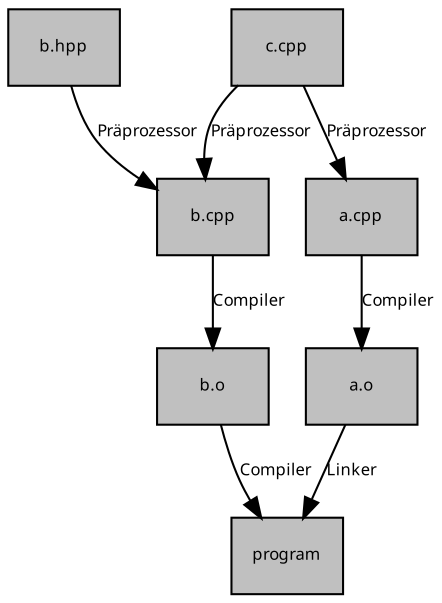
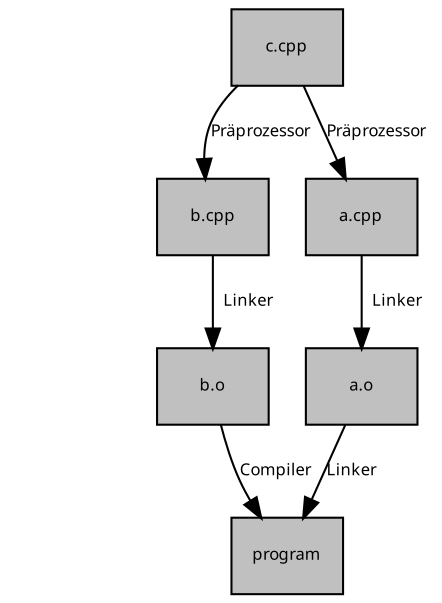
node "b.hpp": removed
edge "b.cpp" -> "b.o": label "Compiler" -> "Linker"
edge "a.cpp" -> "a.o": label "Compiler" -> "Linker"
